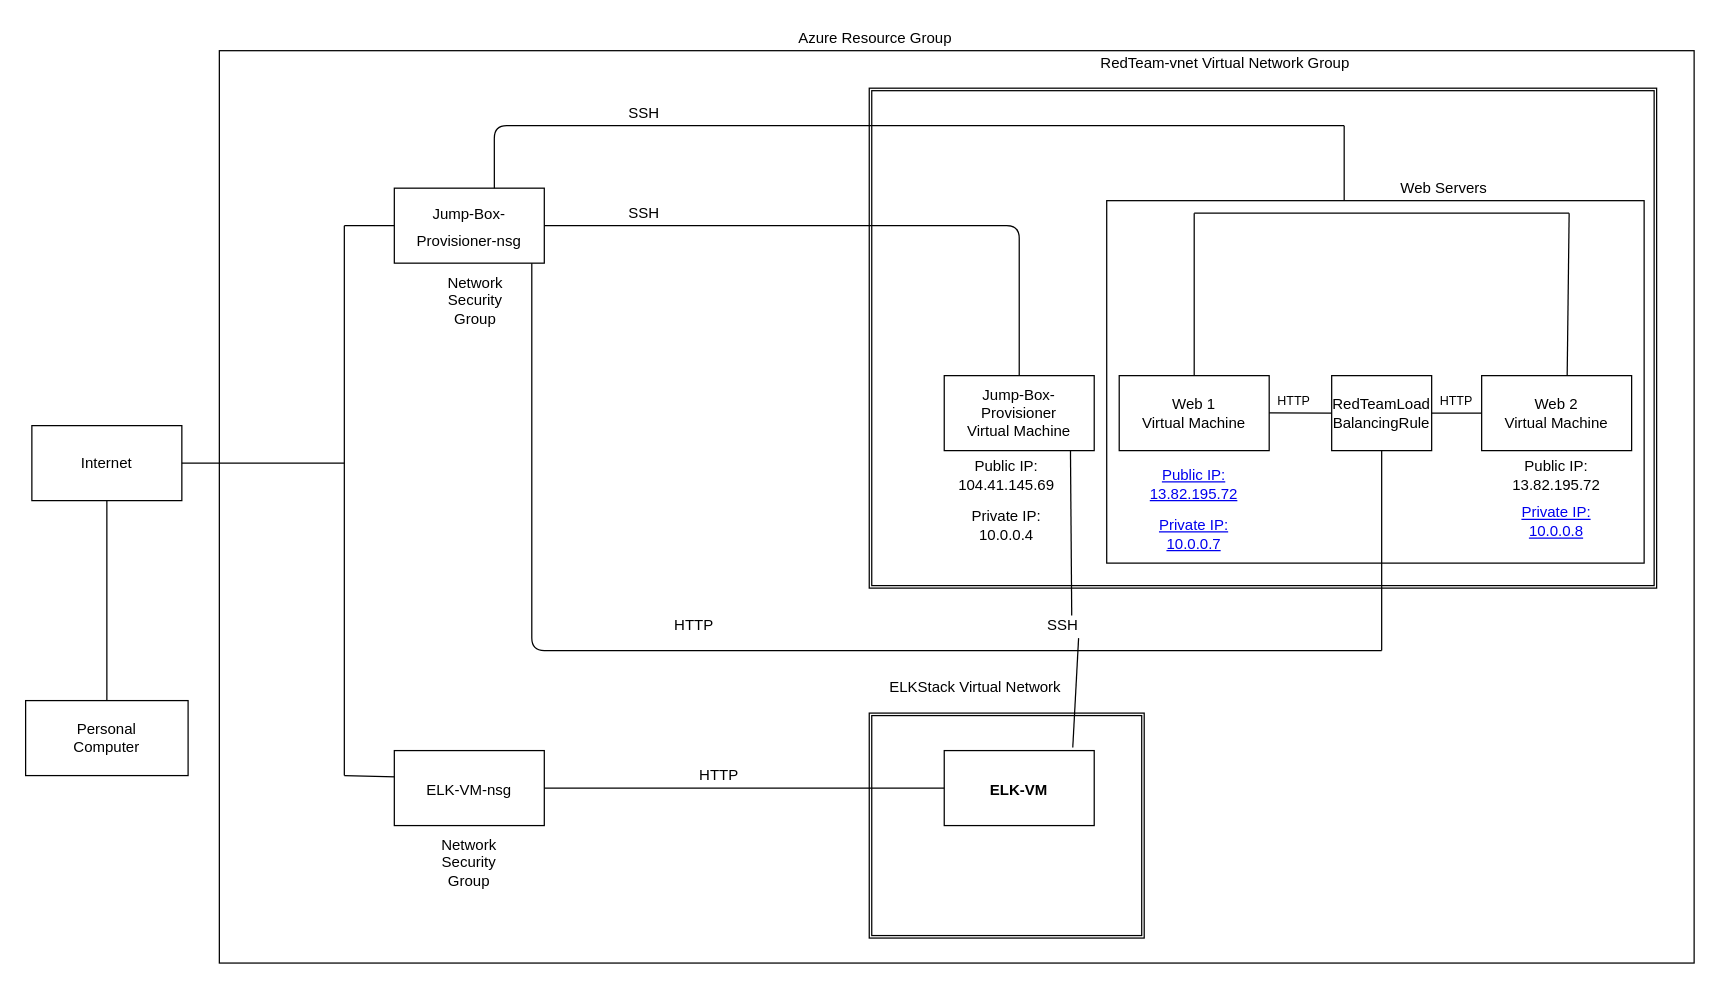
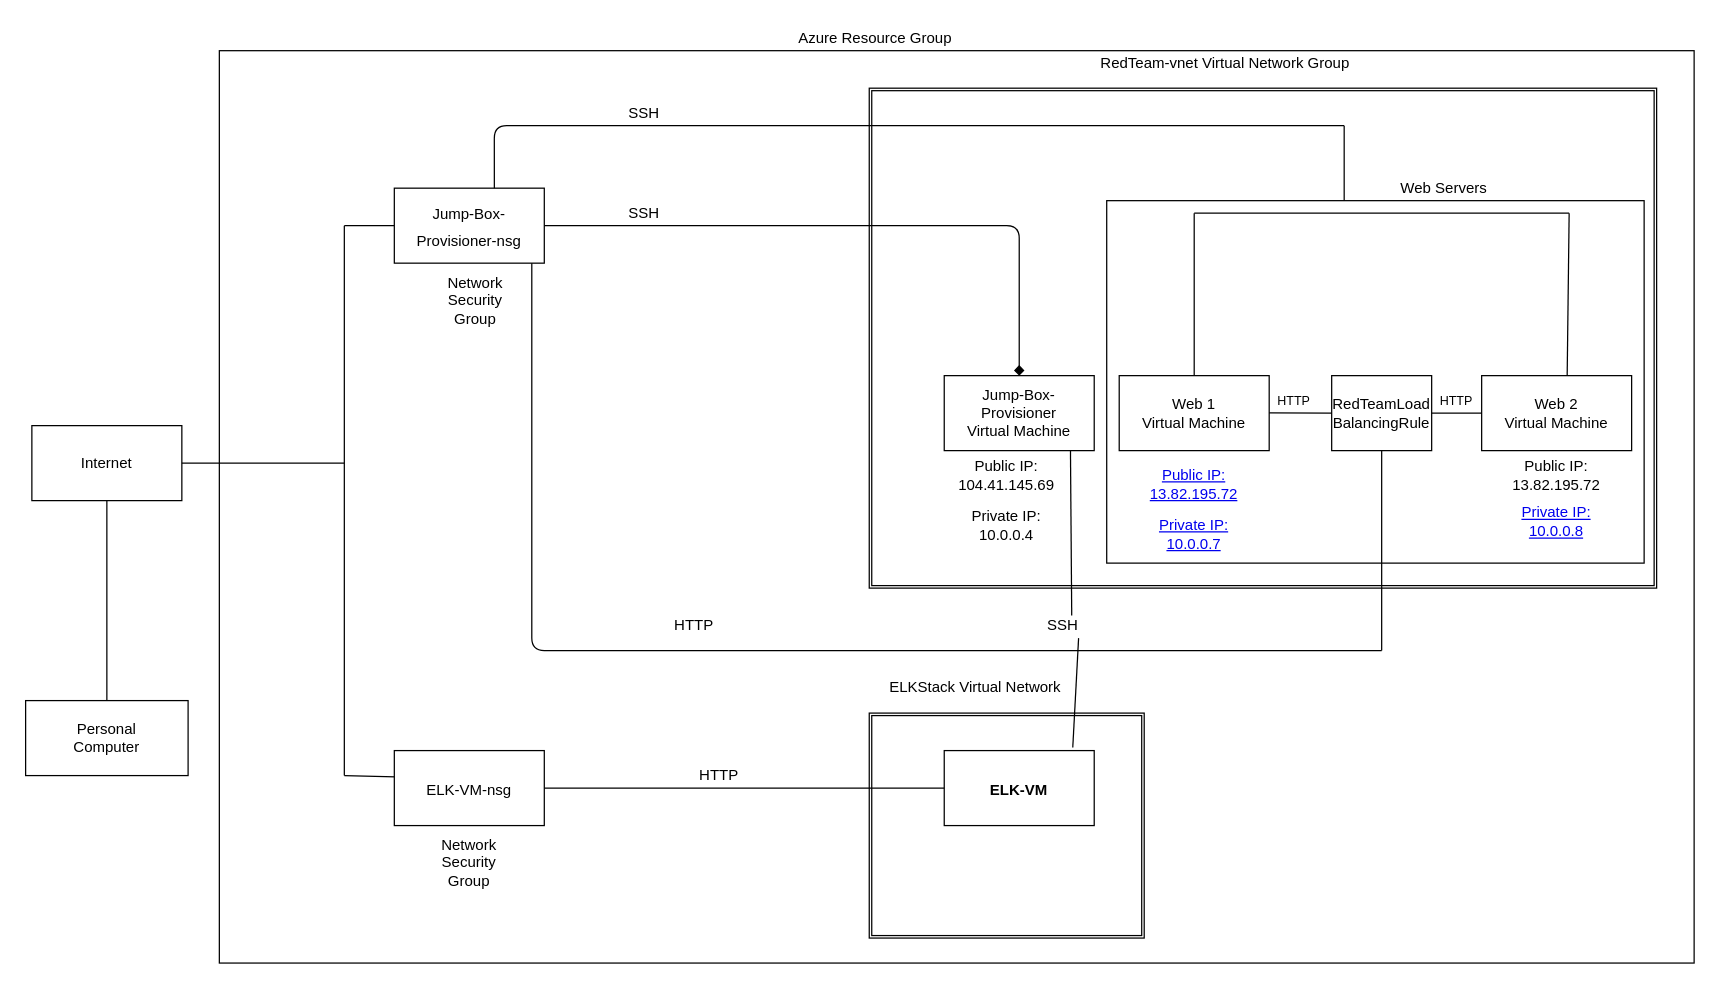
edge "Jump-Box-Provisioner-nsg" -- "Jump-Box-Provisioner Virtual Machine": arrowhead none -> diamond
